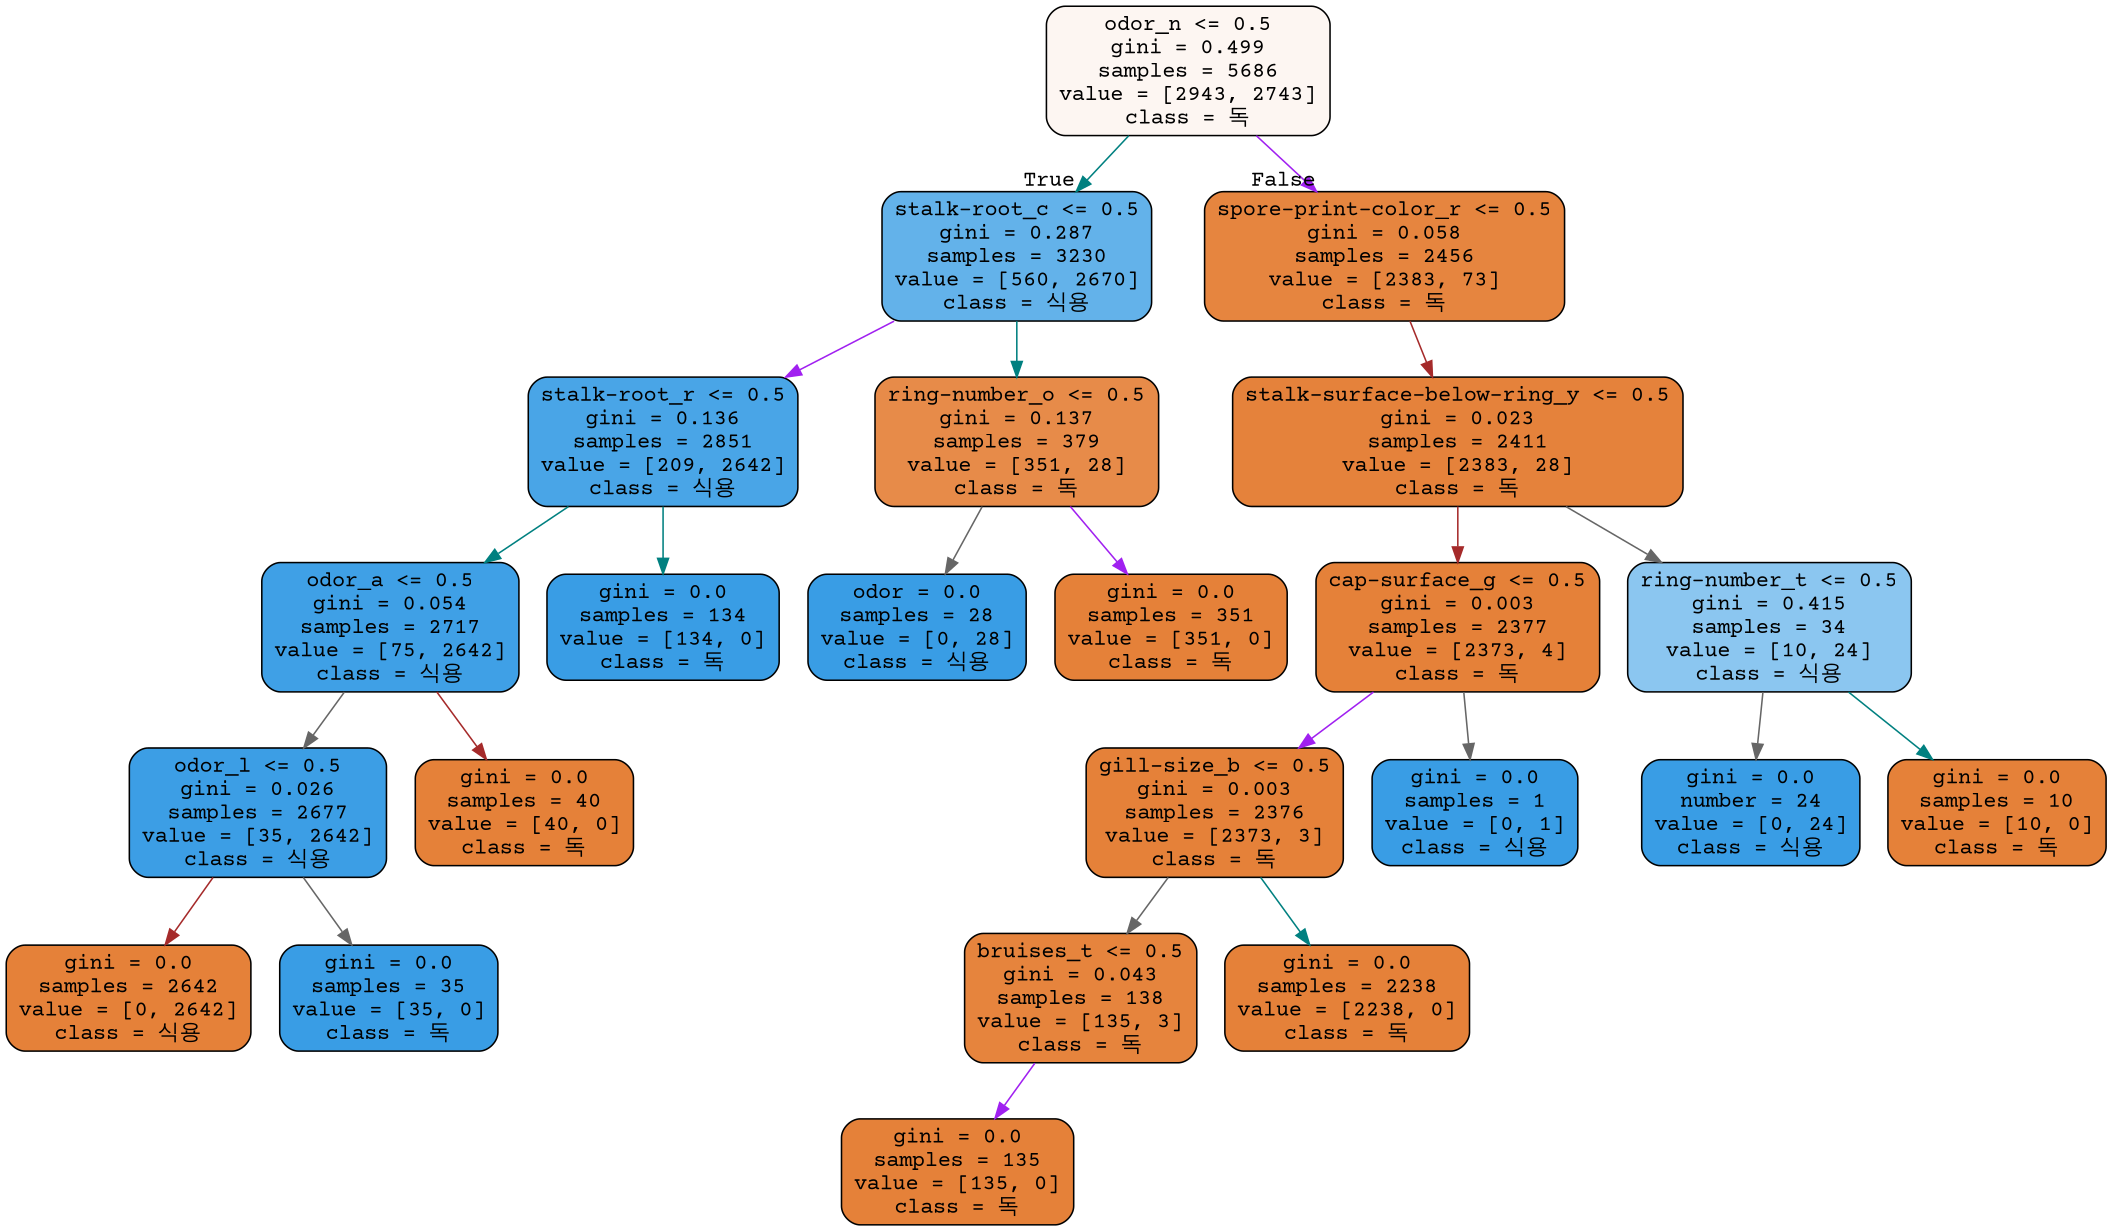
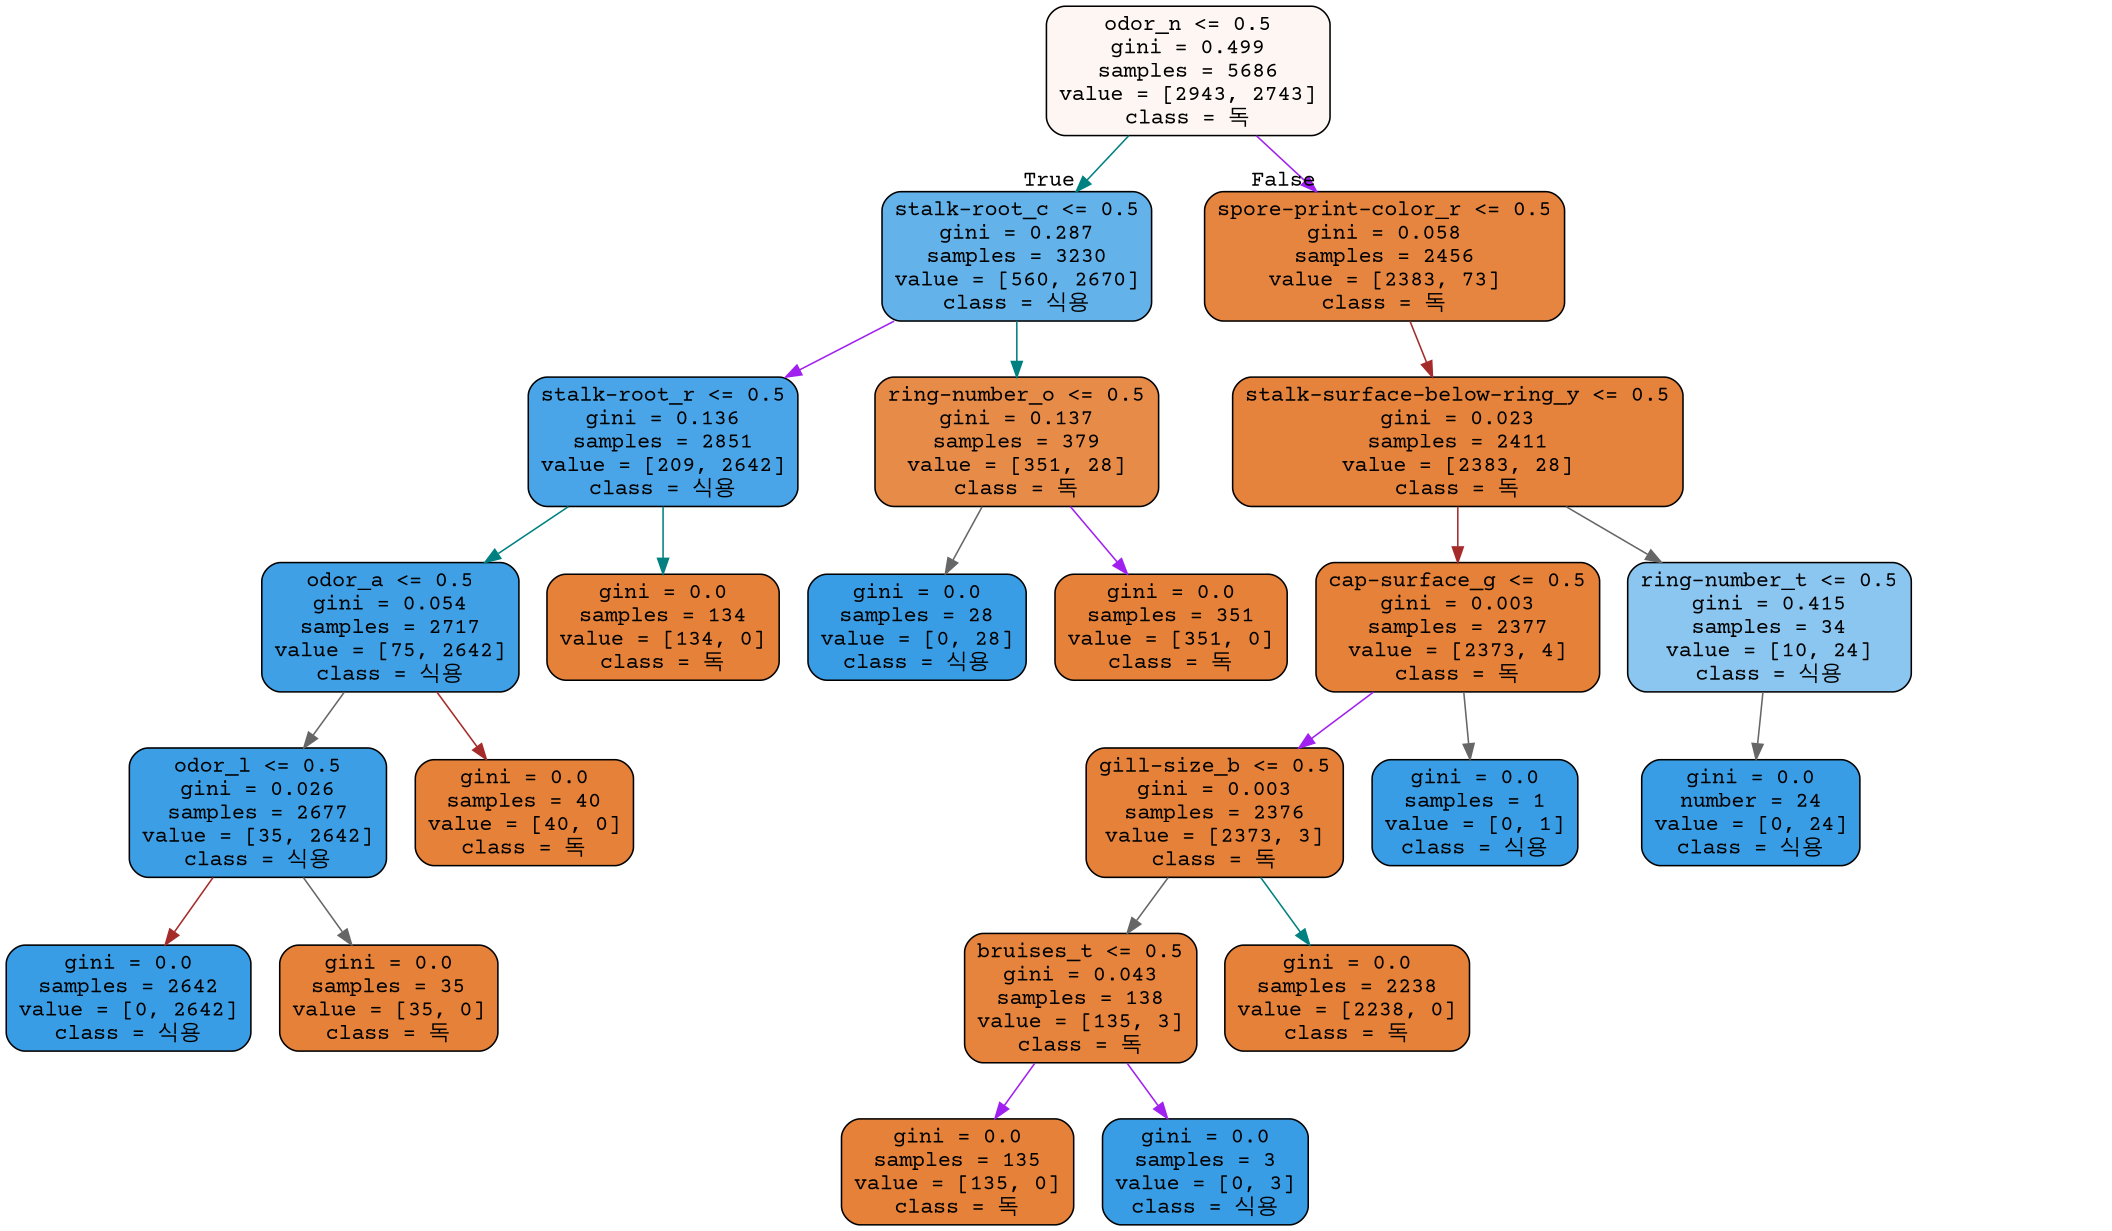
node "gini = 0.0 samples = 134 value = [134, 0] class = 독": fillcolor #399de5 -> #e58139
node "odor = 0.0 samples = 28 value = [0, 28] class = 식용": label "odor = 0.0 samples = 28 value = [0, 28] class = 식용" -> "gini = 0.0 samples = 28 value = [0, 28] class = 식용"
node "gini = 0.0 samples = 10 value = [10, 0] class = 독": removed
node "gini = 0.0 samples = 2642 value = [0, 2642] class = 식용": fillcolor #e58139 -> #399de5
node "gini = 0.0 samples = 35 value = [35, 0] class = 독": fillcolor #399de5 -> #e58139
node "gini = 0.0 samples = 3 value = [0, 3] class = 식용": added
